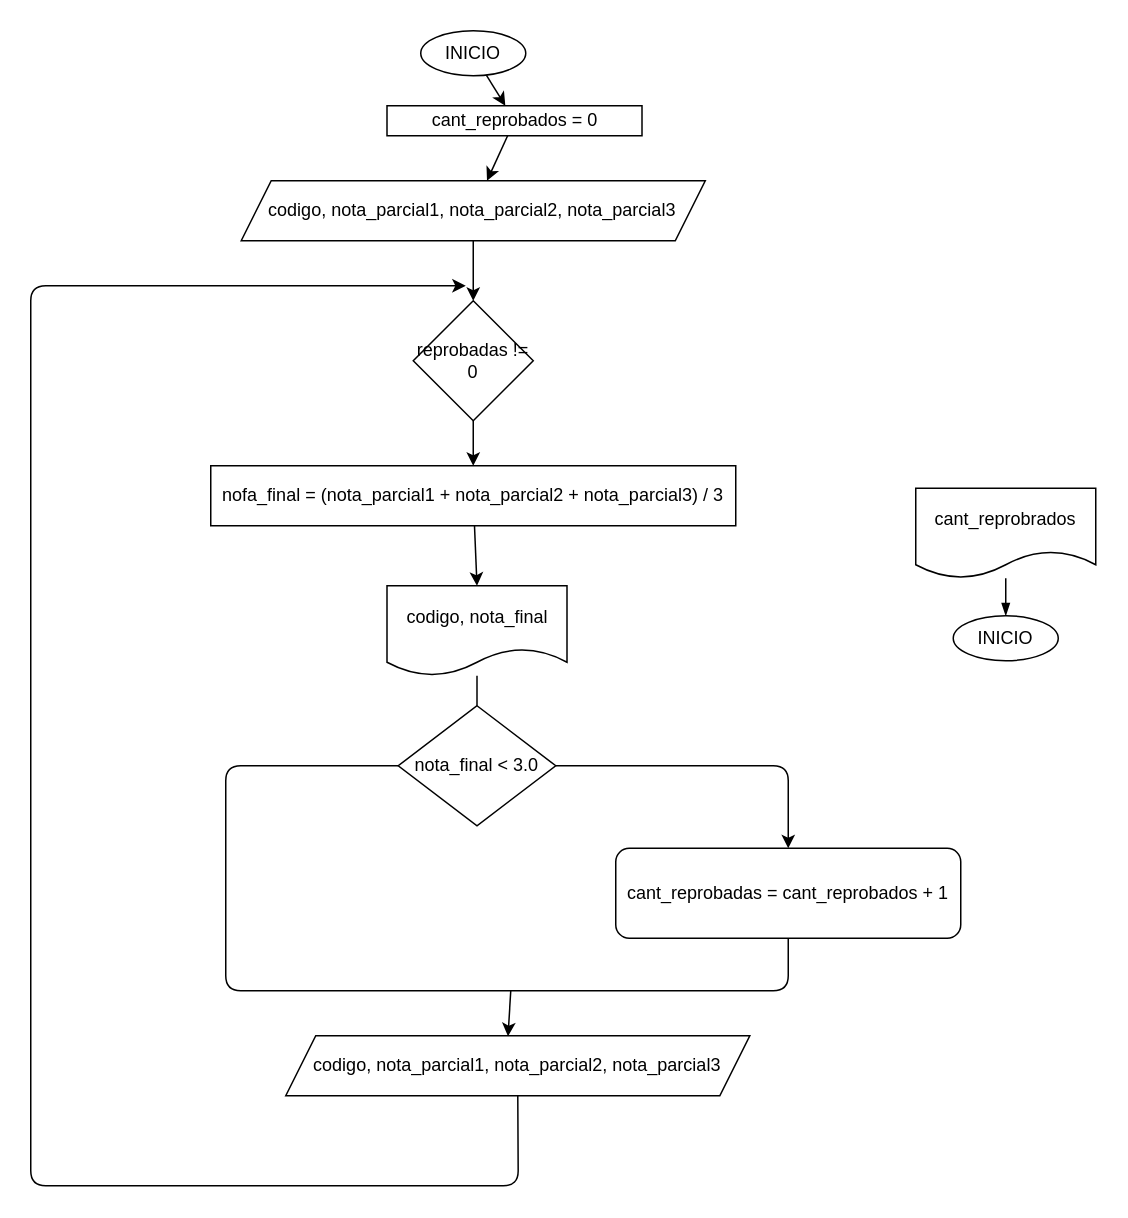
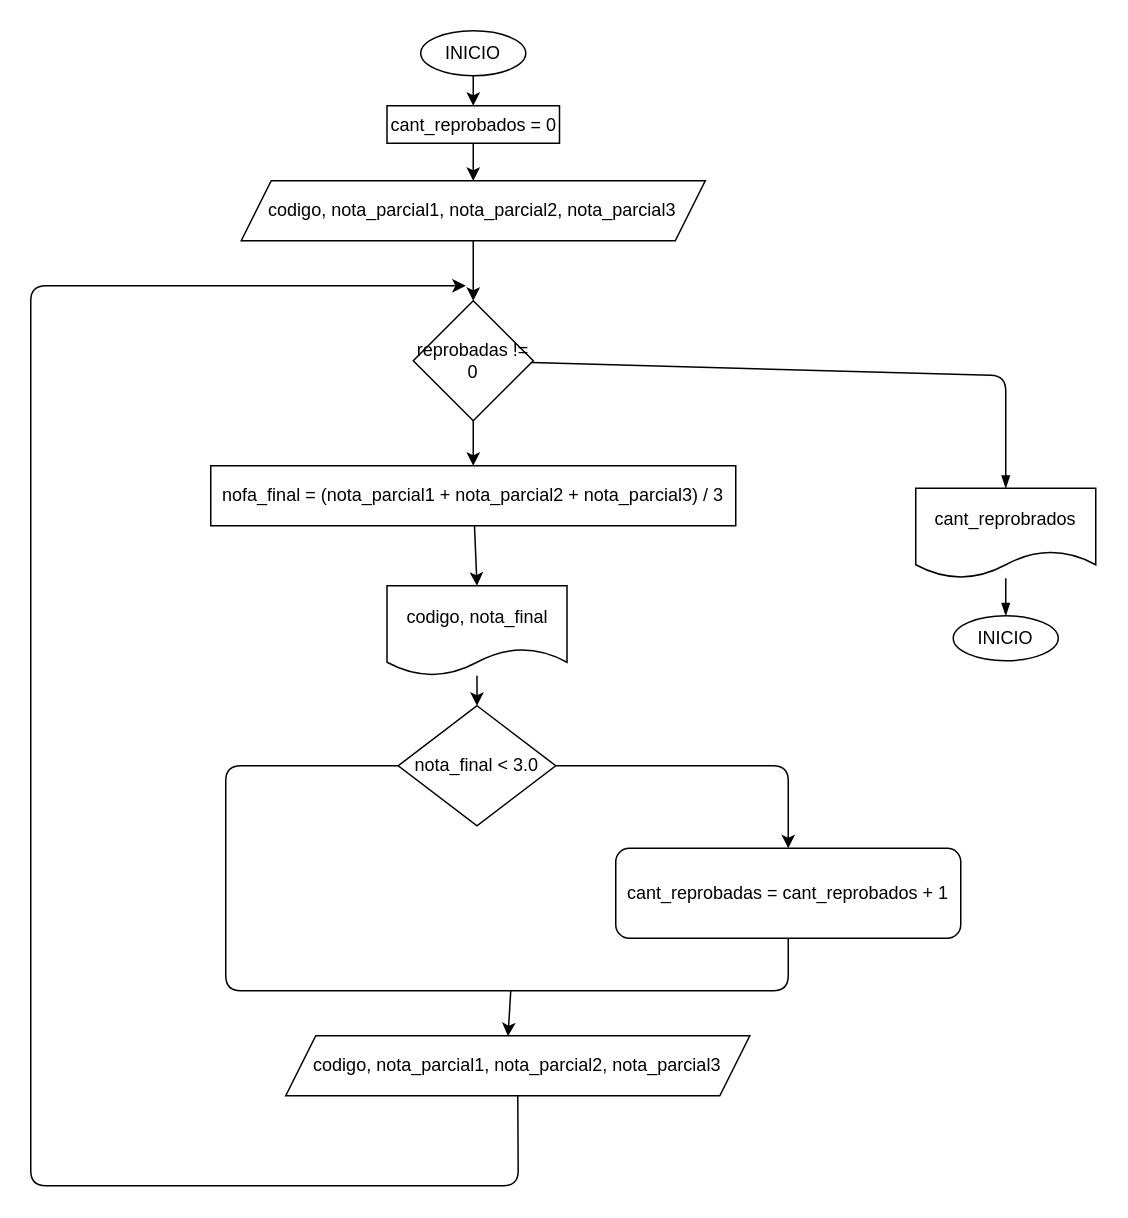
node "cant_reprobados = 0": size 255x30 -> 173x38
edge "reprobadas != 0" -> "cant_reprobrados": added
edge "codigo, nota_final" -- "nota_final < 3.0": arrowhead none -> classic
